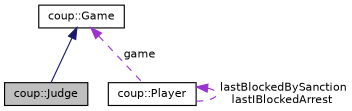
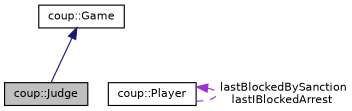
edge "coup::Player" -> "coup::Game": removed, label "game"
